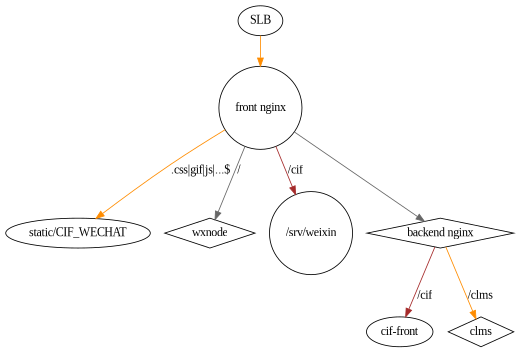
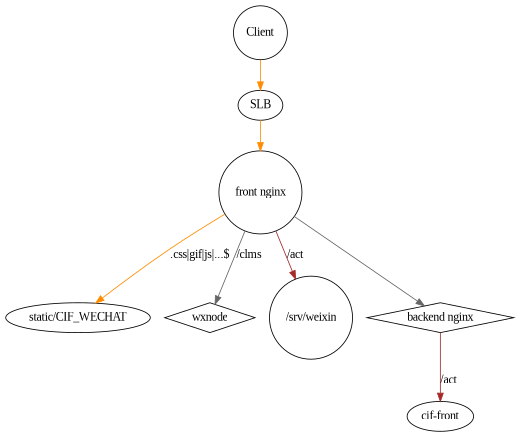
node "Client": added
edge "front nginx" -> "wxnode": label "/" -> "/clms"
edge "front nginx" -> "/srv/weixin": label "/cif" -> "/act"
edge "backend nginx" -> "cif-front": label "/cif" -> "/act"
node "clms": removed
